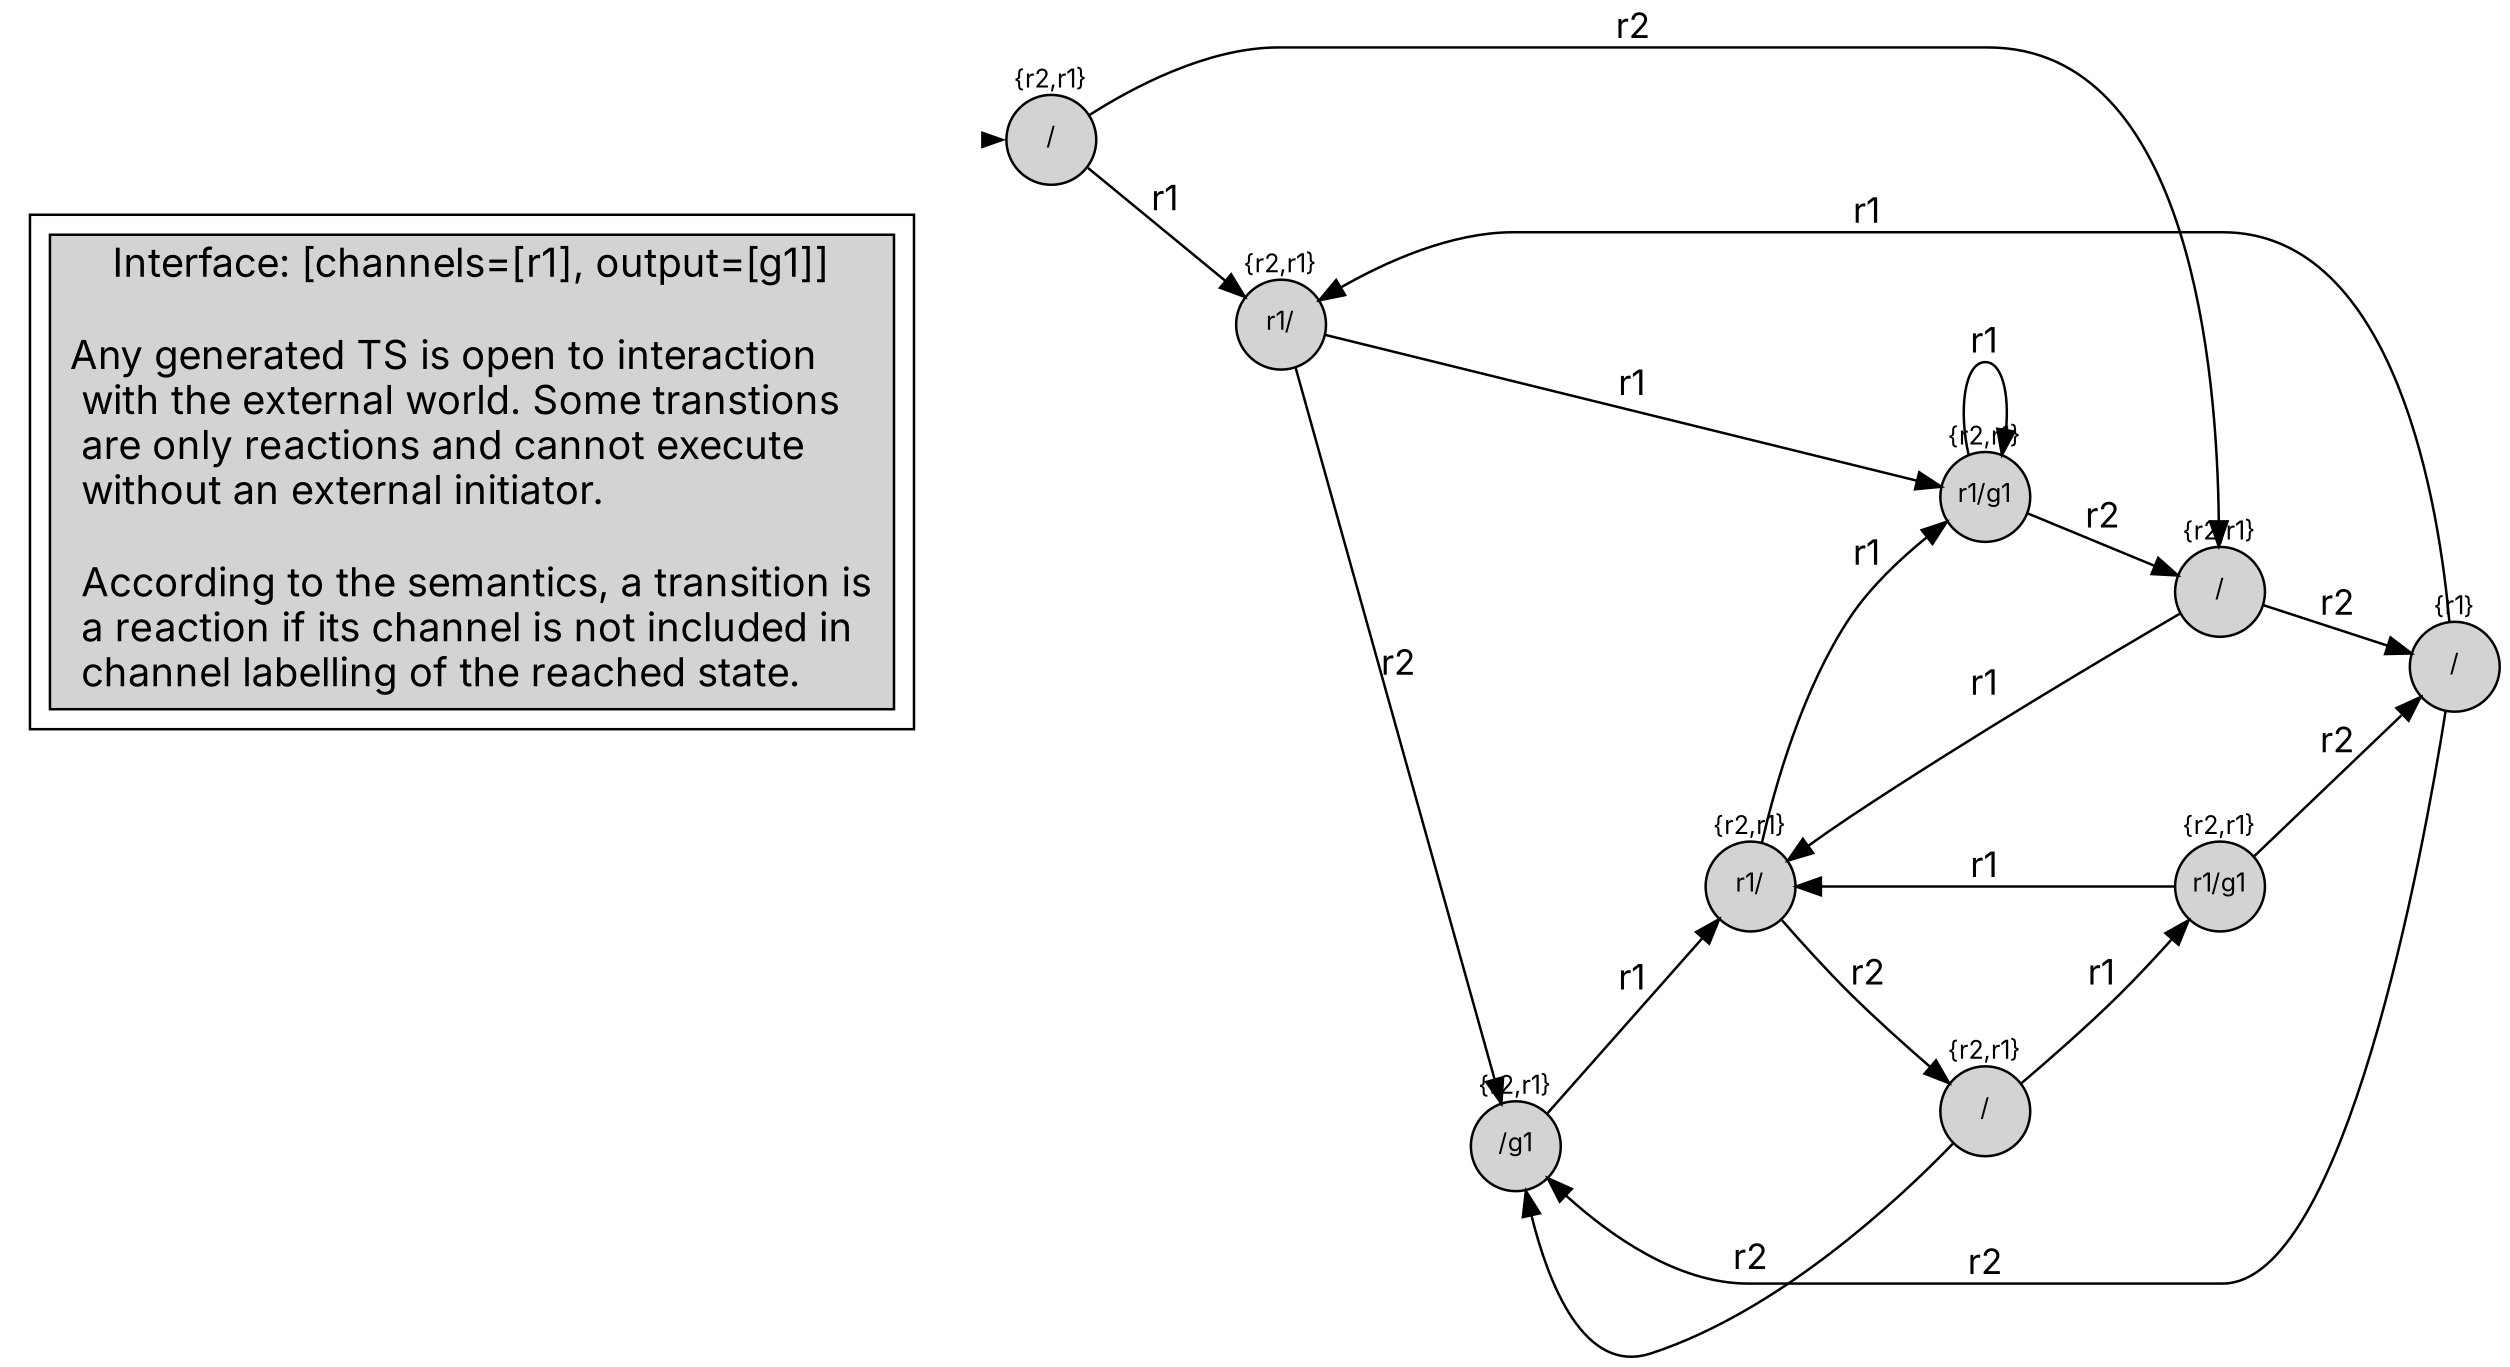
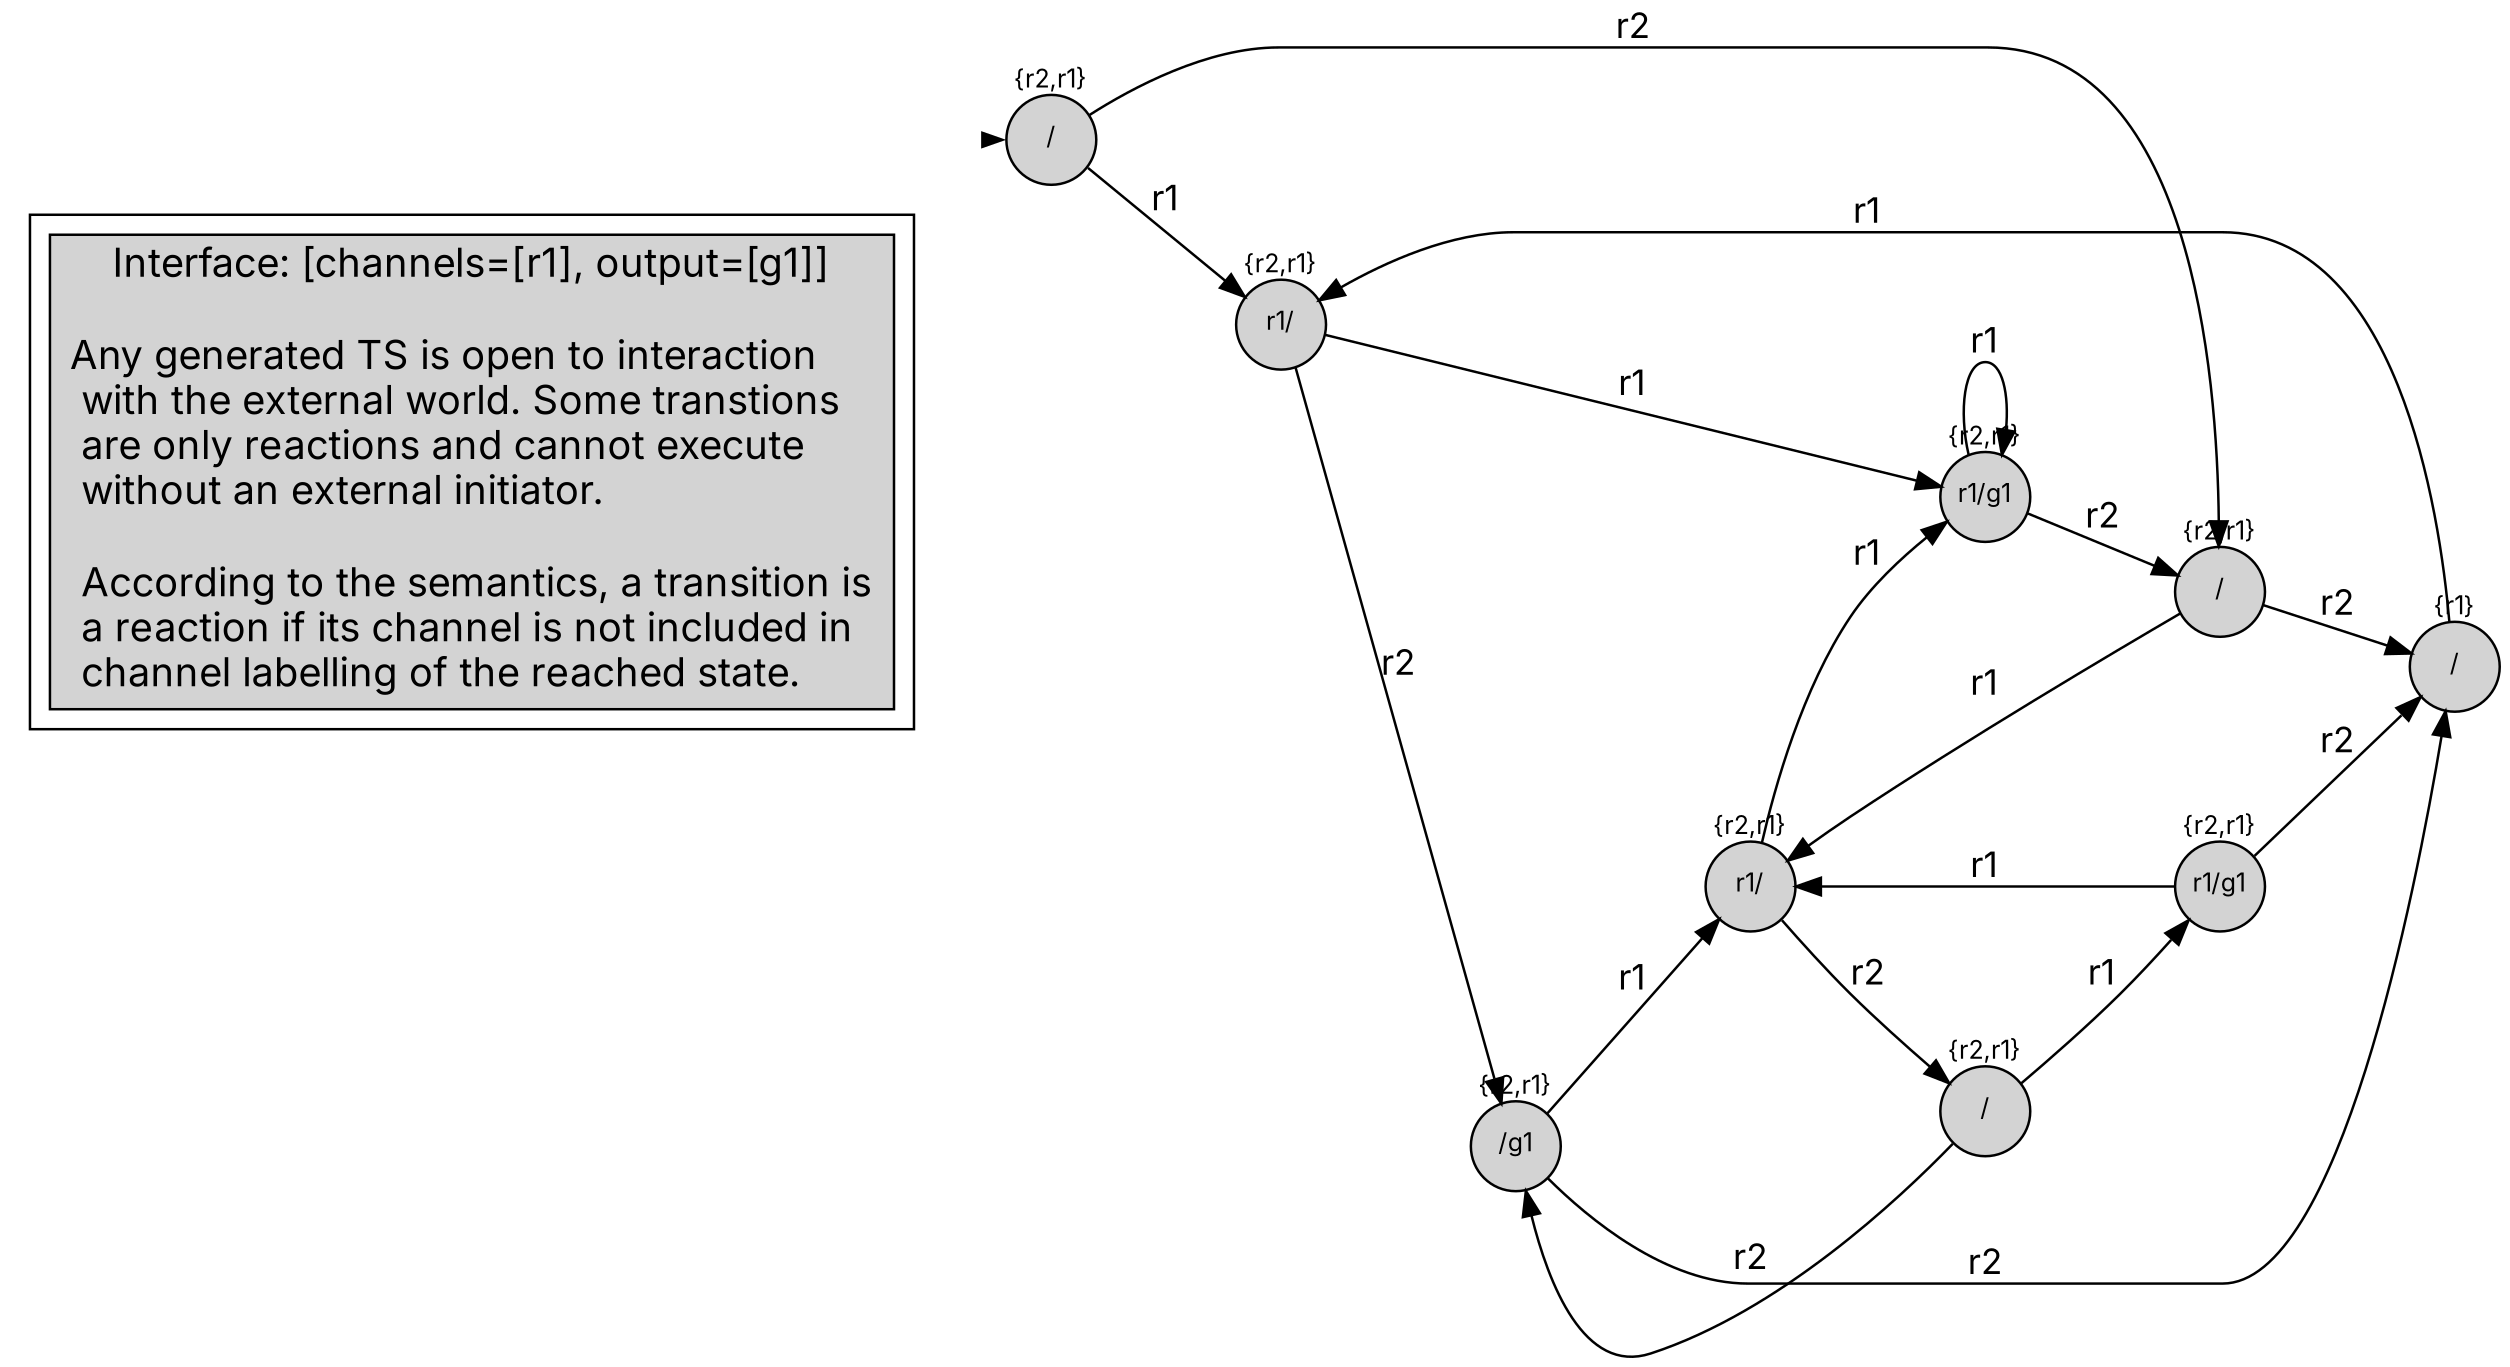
edge "{r1} /" -> "{r2,r1} /g1": reversed
